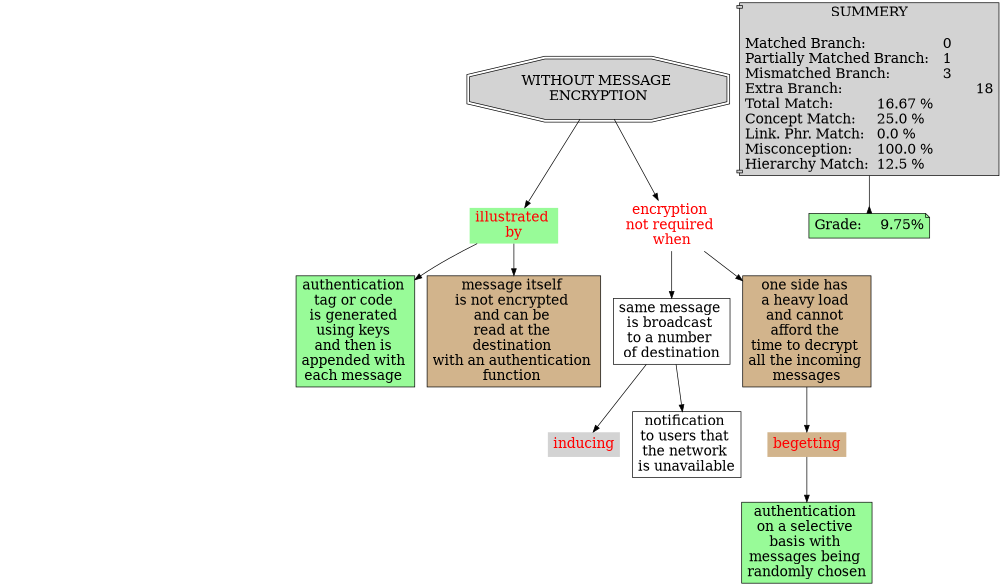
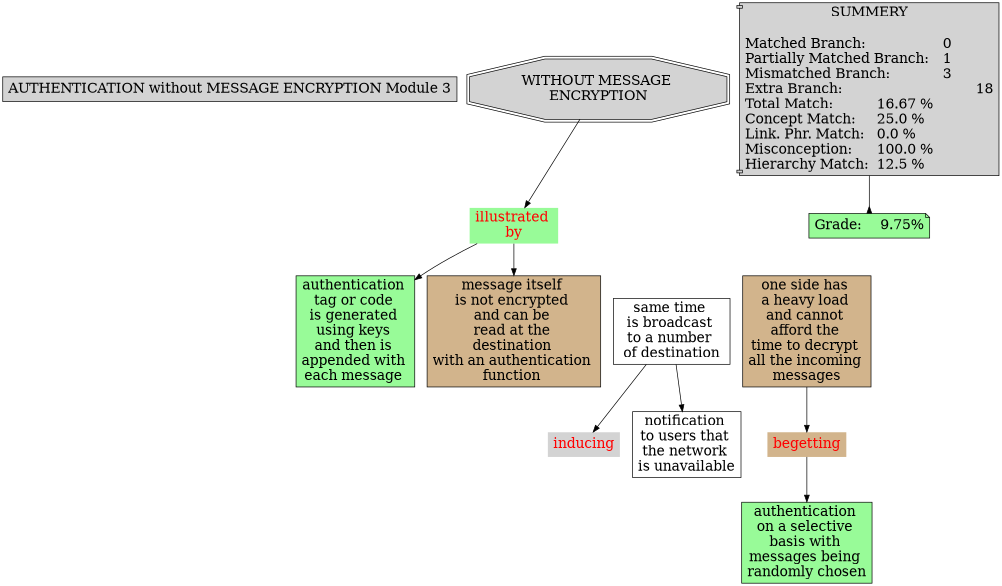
node "AUTHENTICATION without MESSAGE ENCRYPTION Module 3": added
node "encryption not required when": removed
node "same message is broadcast to a number of destination": label "same message is broadcast to a number of destination" -> "same time is broadcast to a number of destination"
